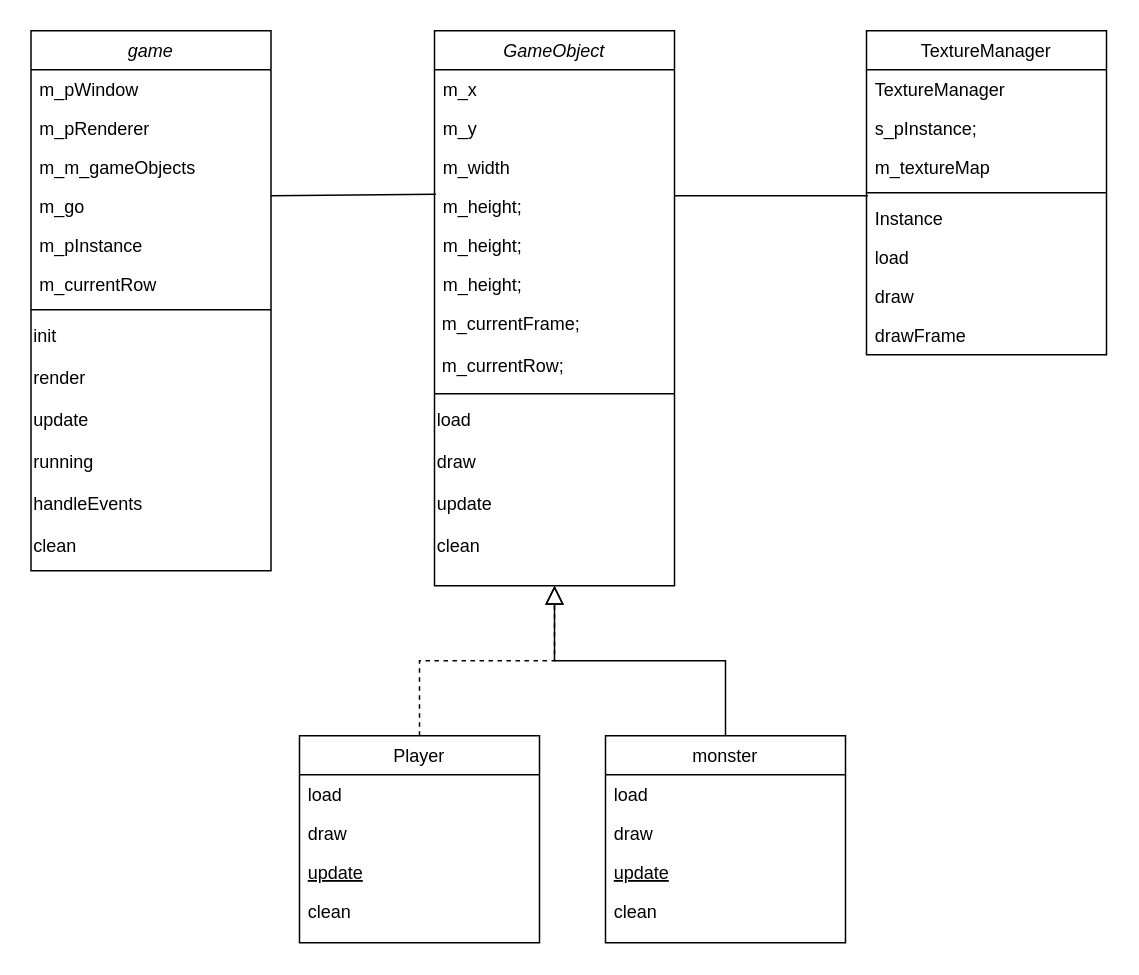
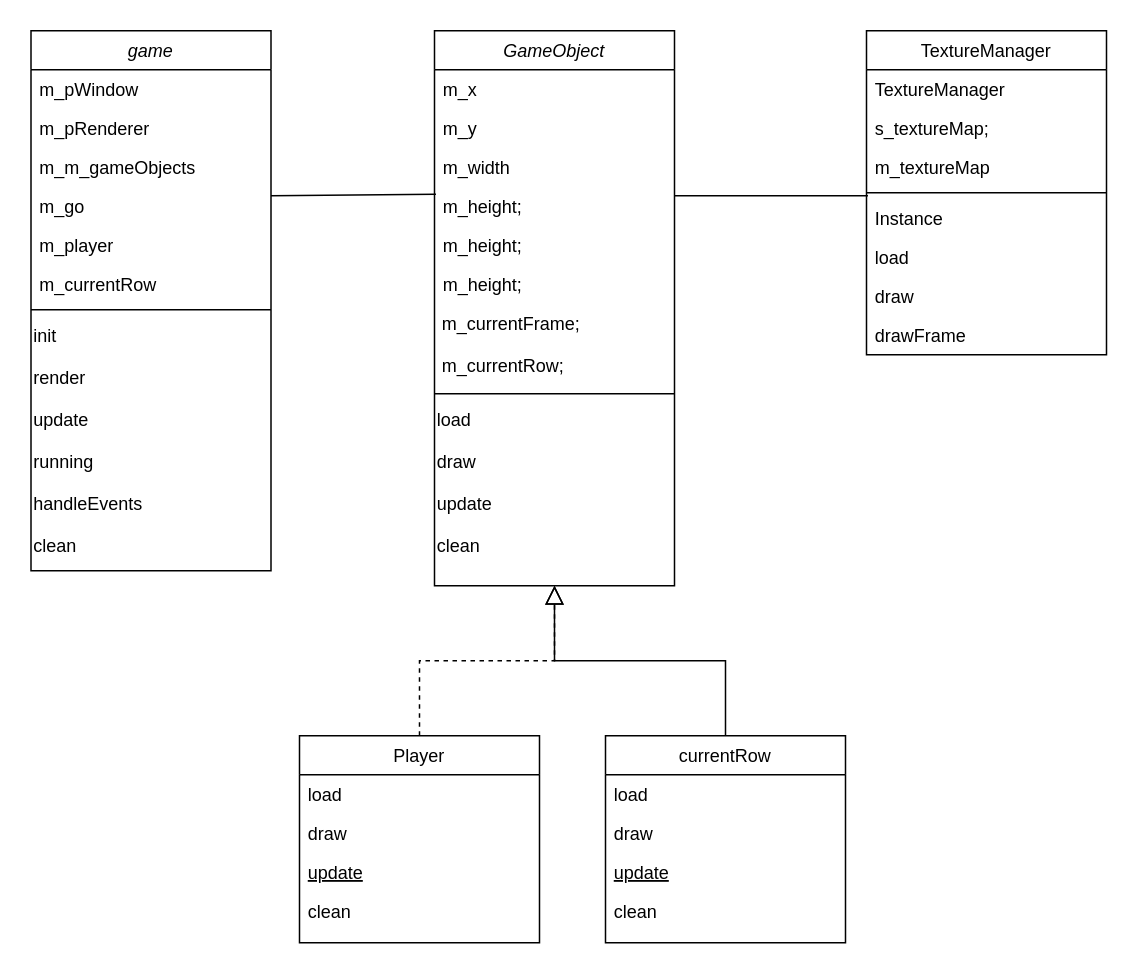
node "s_pInstance;": label "s_pInstance;" -> "s_textureMap;"
node "m_pInstance": label "m_pInstance" -> "m_player"
node "monster": label "monster" -> "currentRow"
